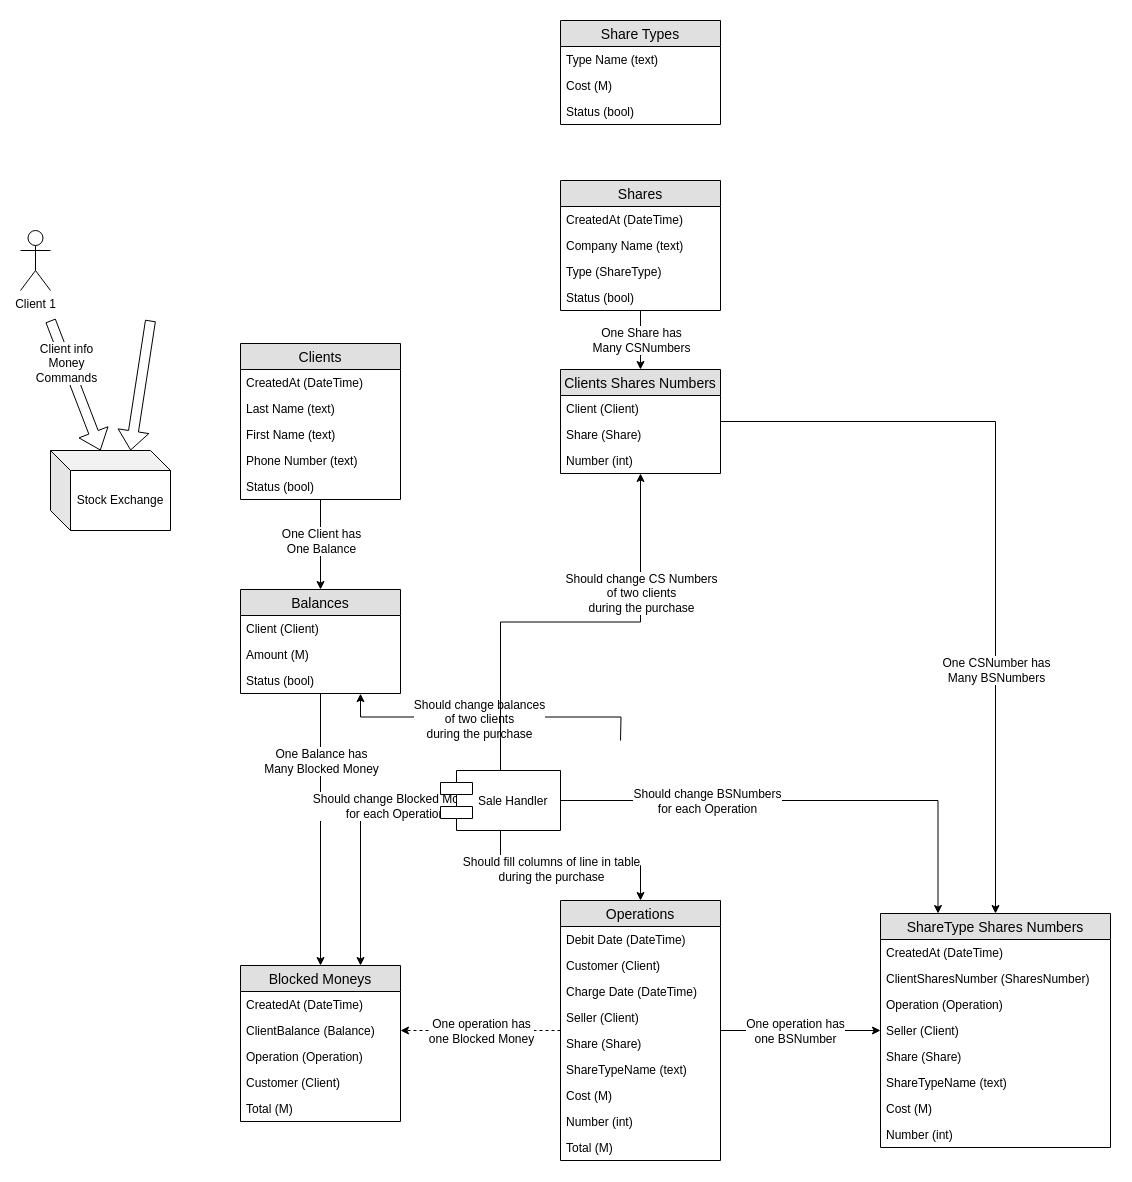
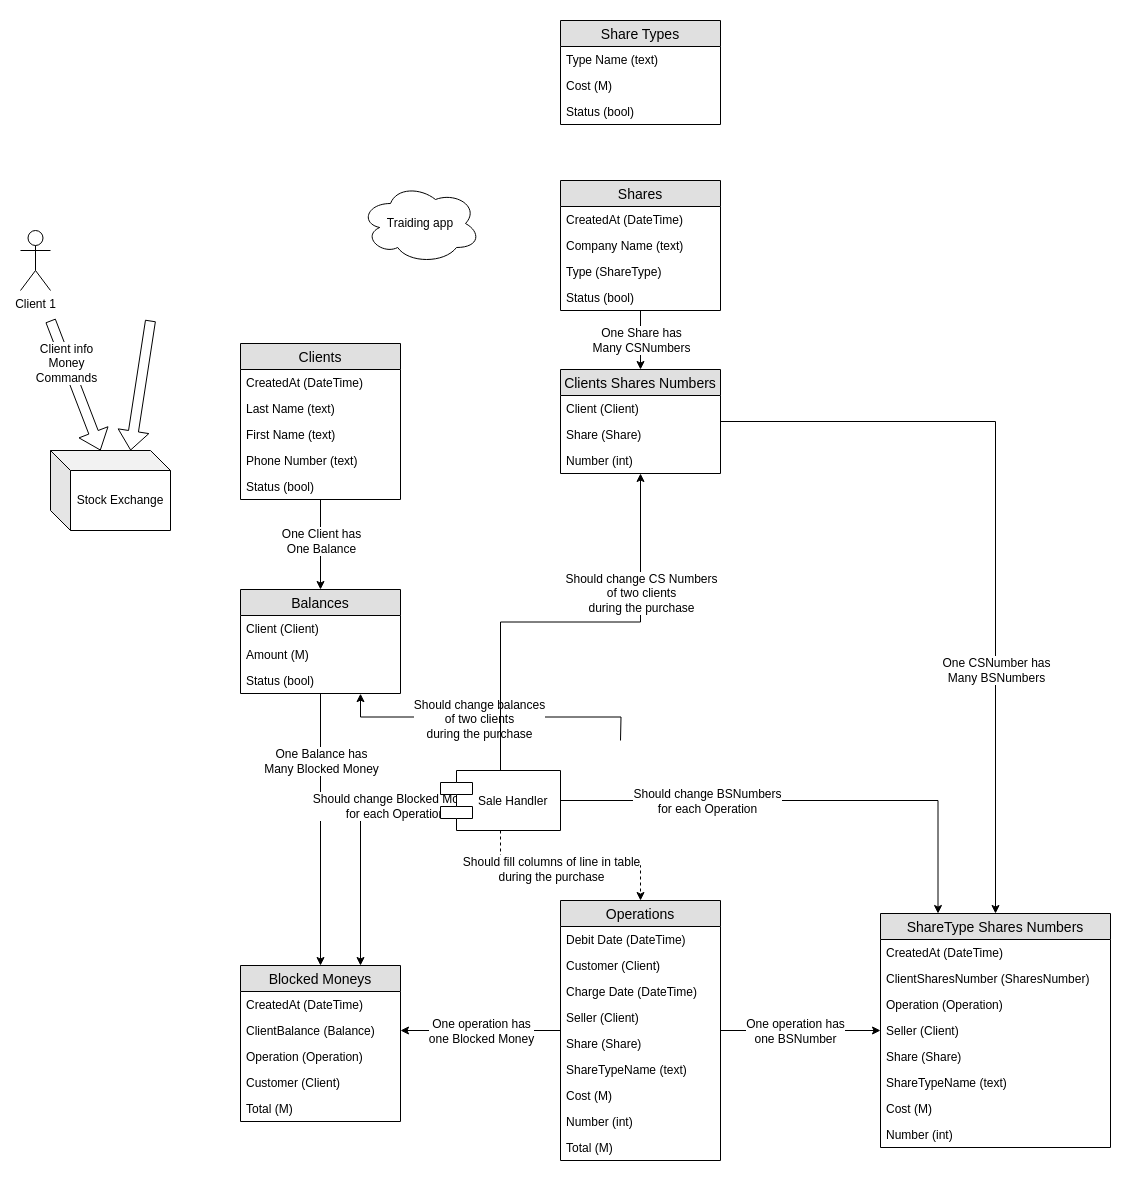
node "Traiding app": added
edge "Sale Handler" -> "Operations": style solid -> dashed
edge "Operations" -> "ClientBalance (Balance)": style dashed -> solid
